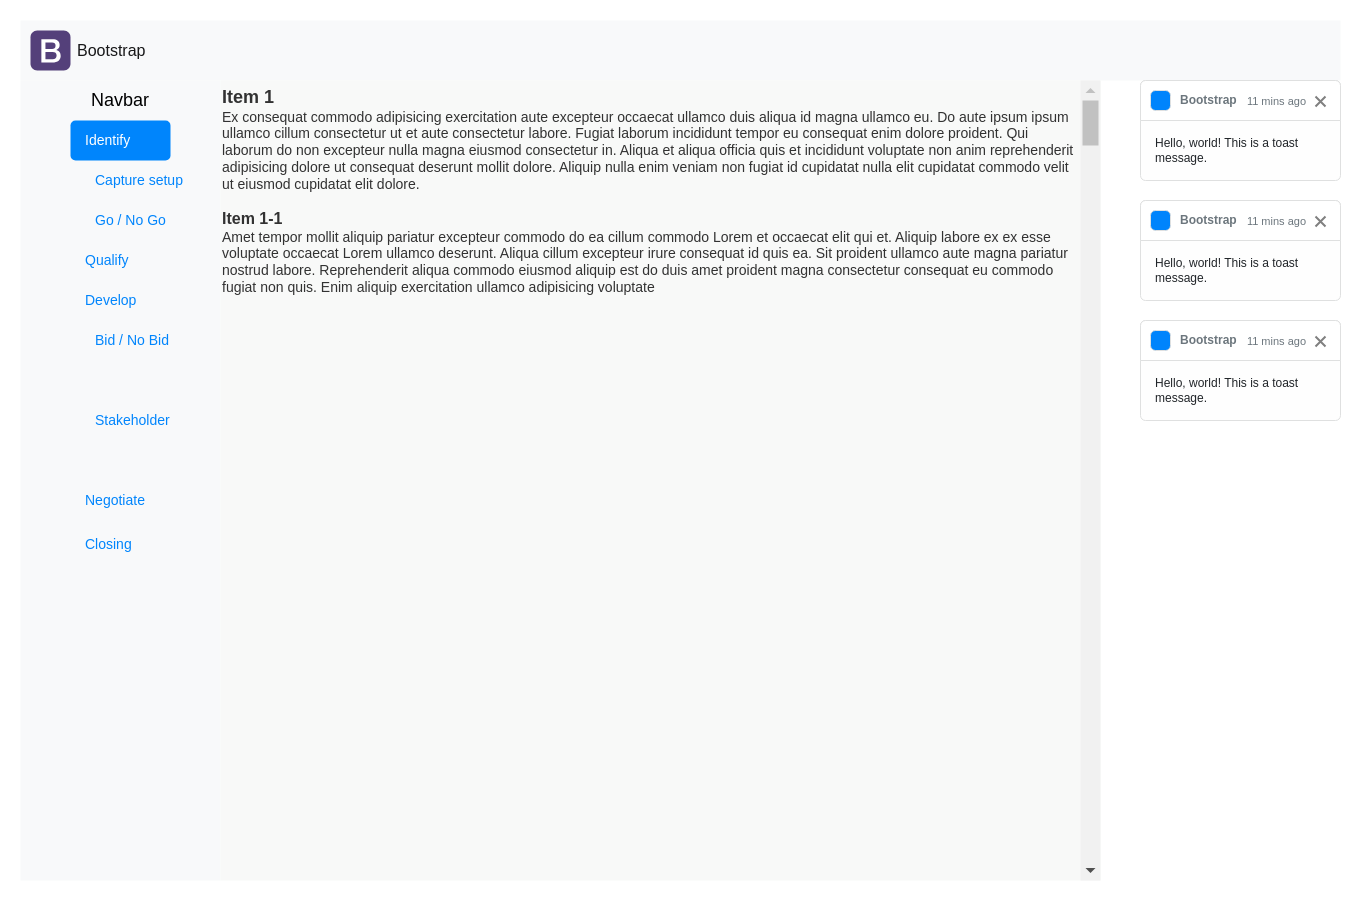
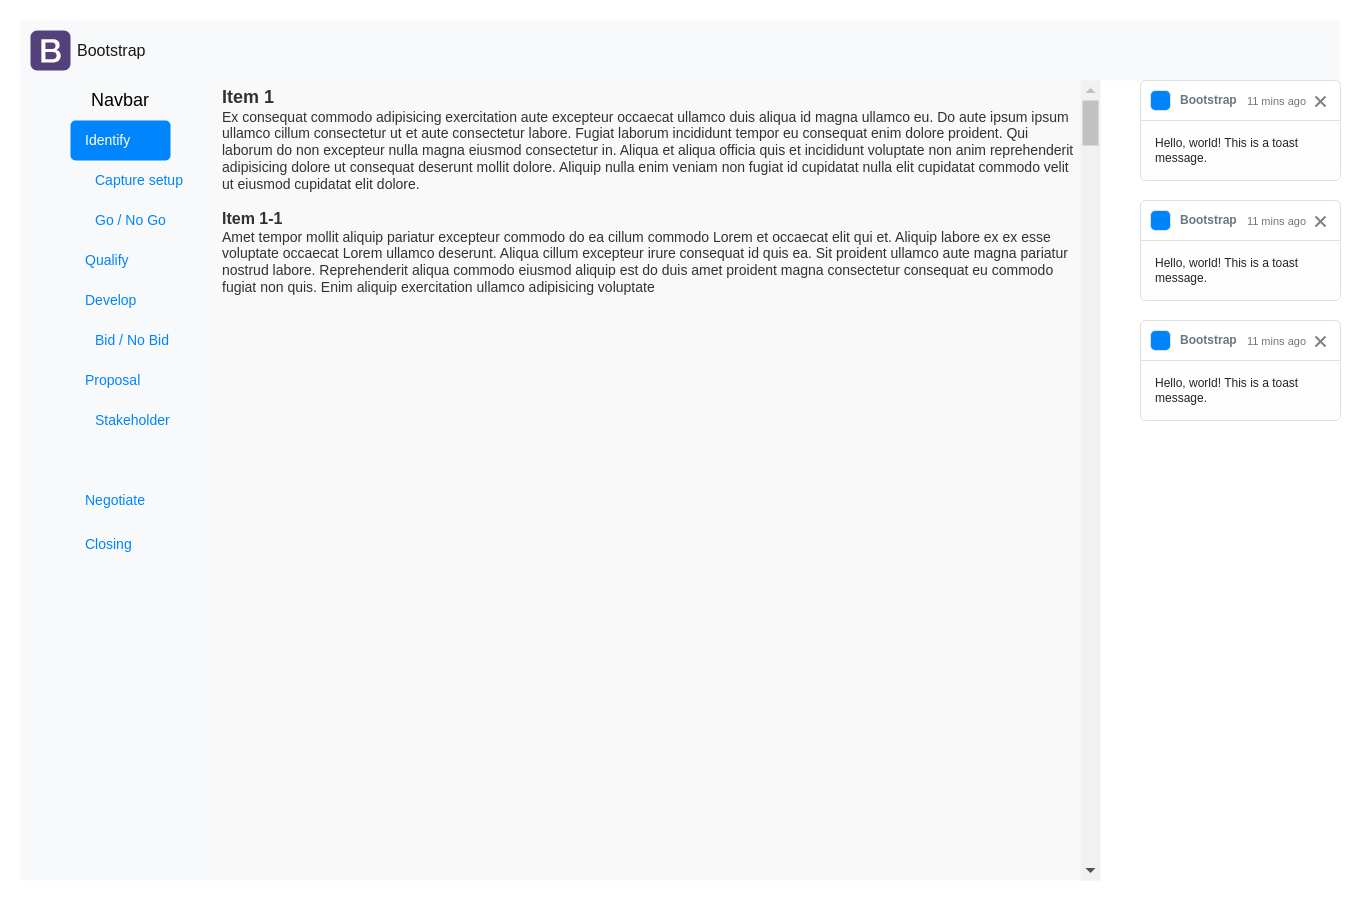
node "Proposal": added
